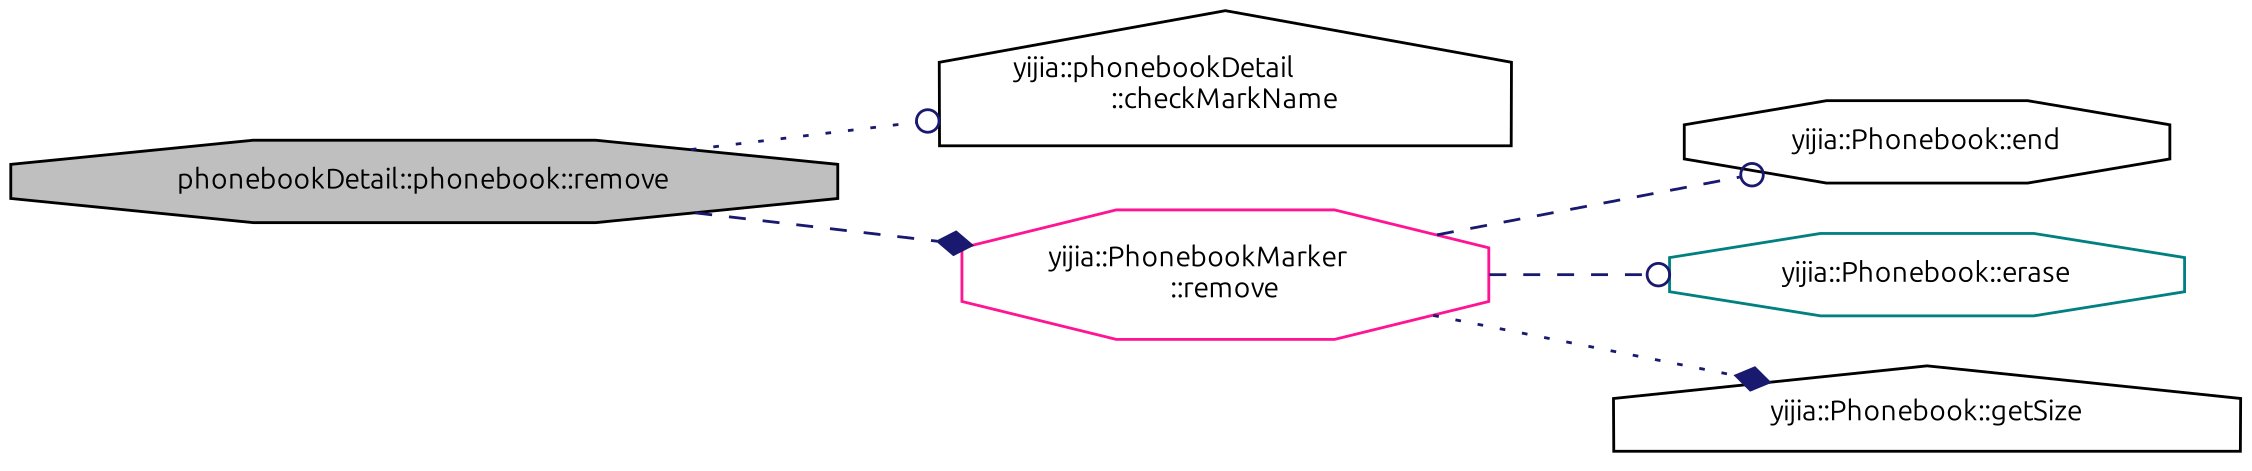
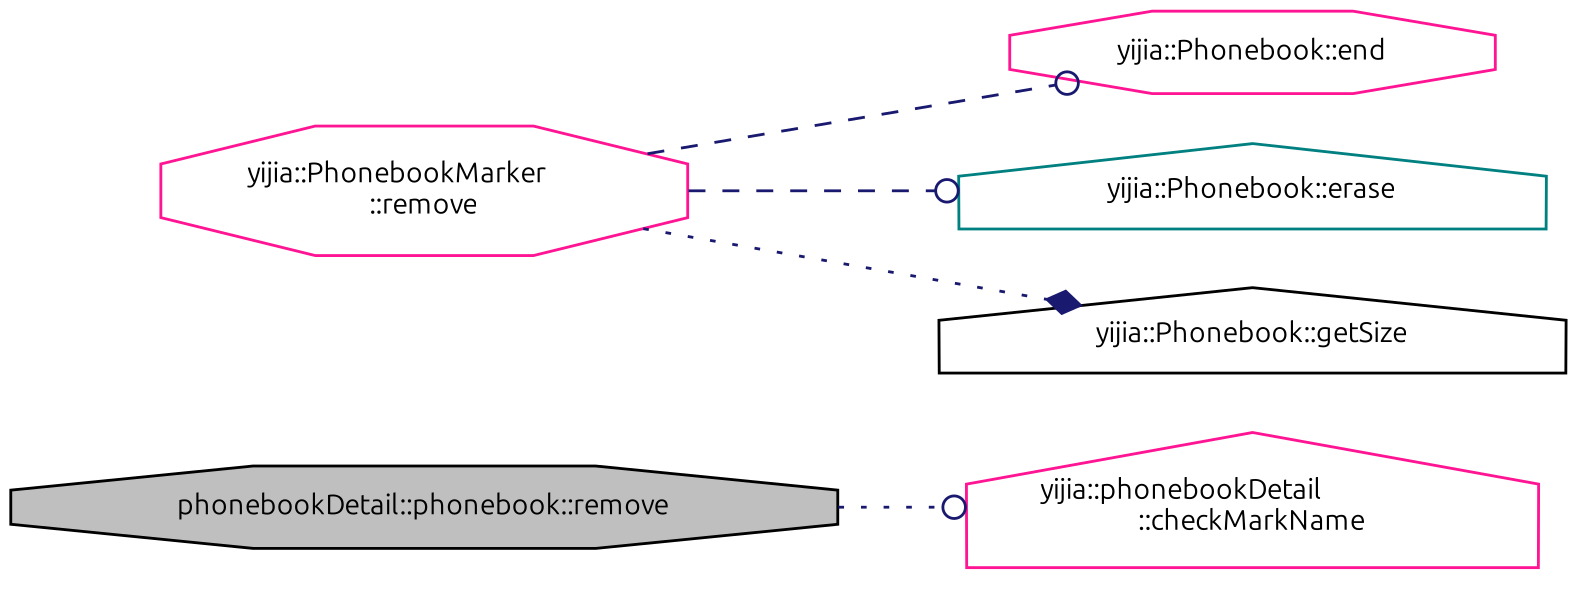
node "yijia::phonebookDetail ::checkMarkName": color black -> deeppink
node "yijia::Phonebook::end": color black -> deeppink
edge "phonebookDetail::phonebook::remove" -> "yijia::PhonebookMarker ::remove": removed
node "yijia::Phonebook::erase": shape octagon -> house
